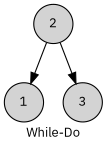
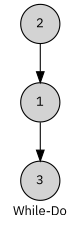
edge "2" -> "3": now "1" -> "3"
